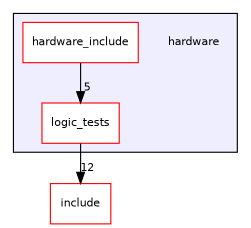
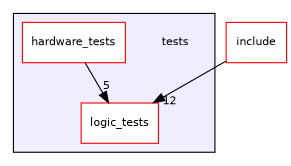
node "hardware_include": label "hardware_include" -> "hardware_tests"
node "hardware": label "hardware" -> "tests"
edge "logic_tests" -> "include": reversed
